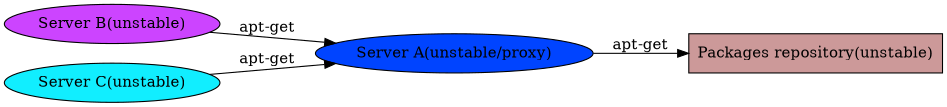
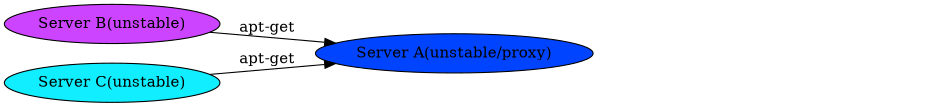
node "Packages repository(unstable)": removed
